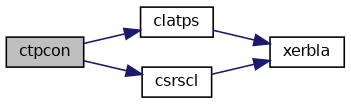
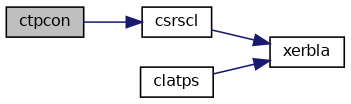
edge "ctpcon" -> "clatps": removed
